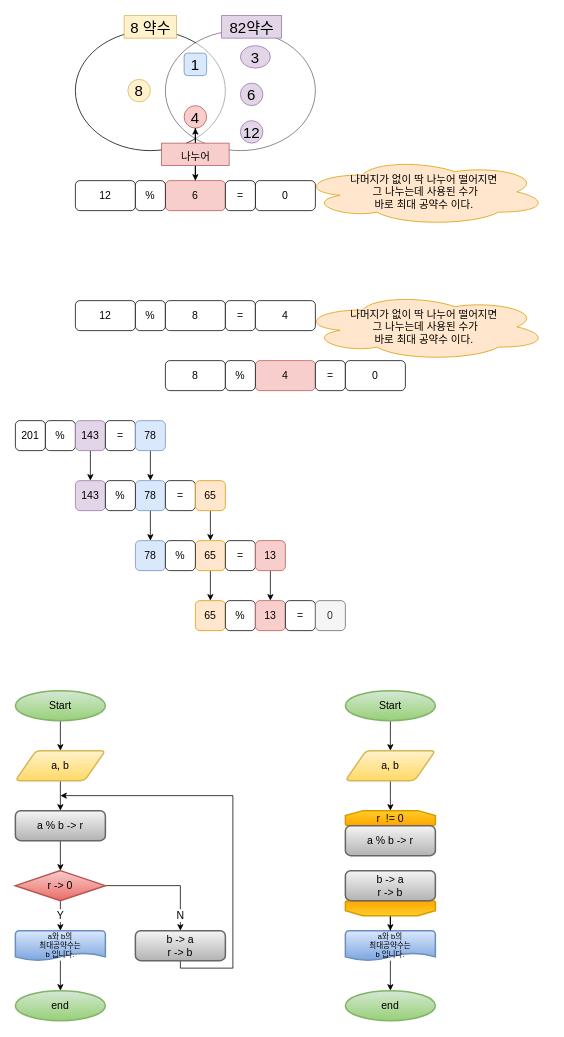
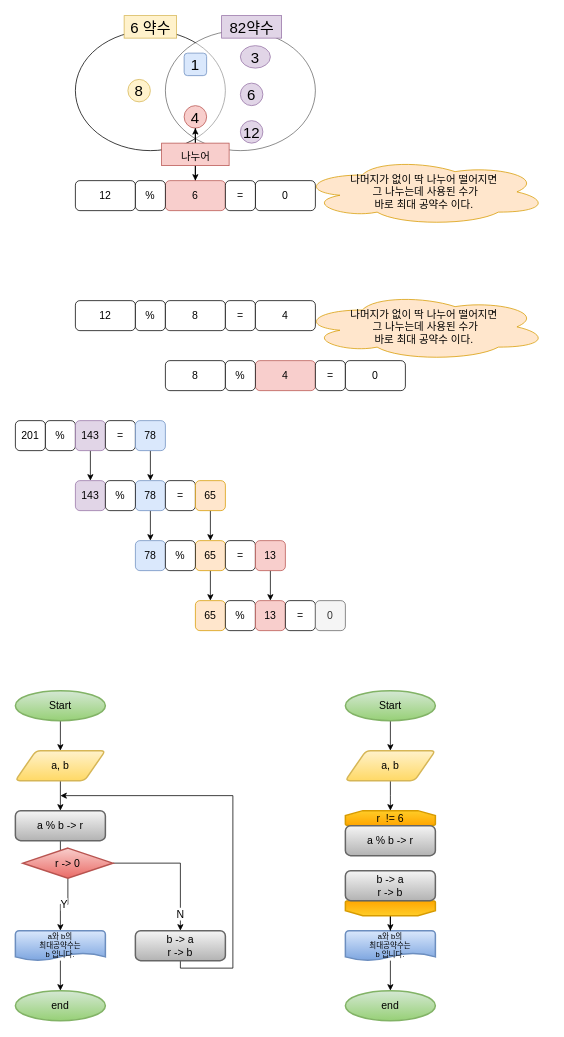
node "8 약수": label "8 약수" -> "6 약수"
node "r != 0": label "r != 0" -> "r != 6"
node "r -> 0": moved (60, 885) -> (68, 863)
